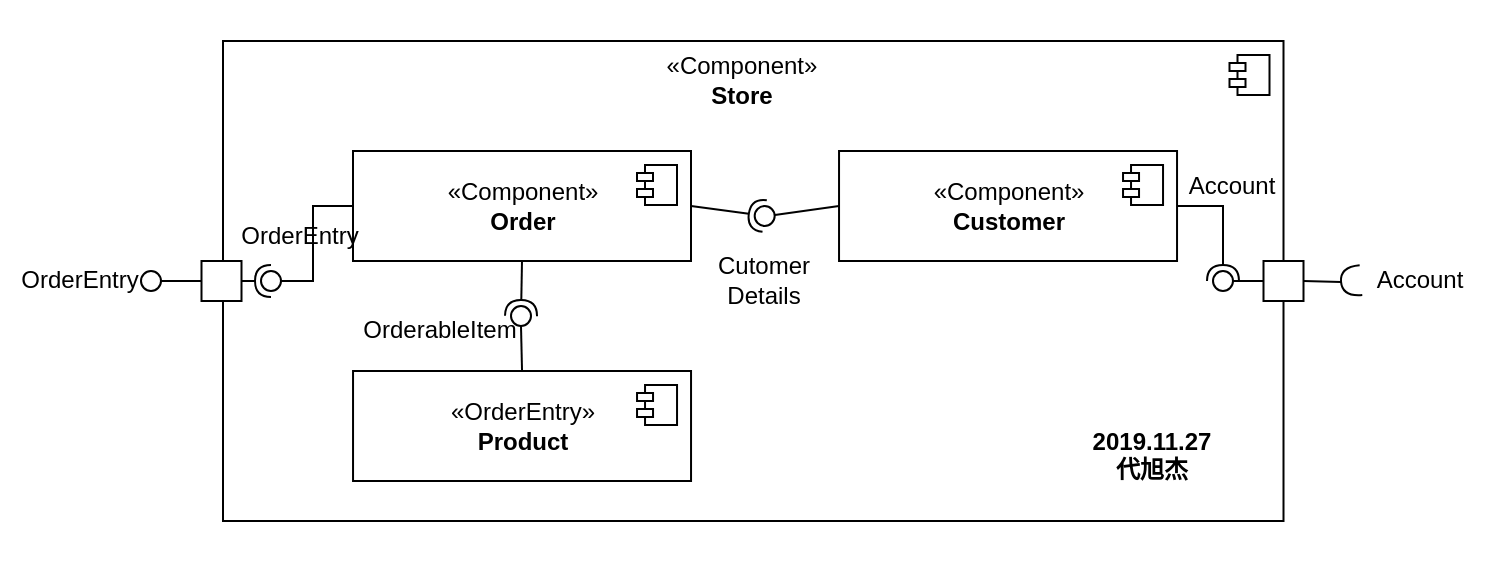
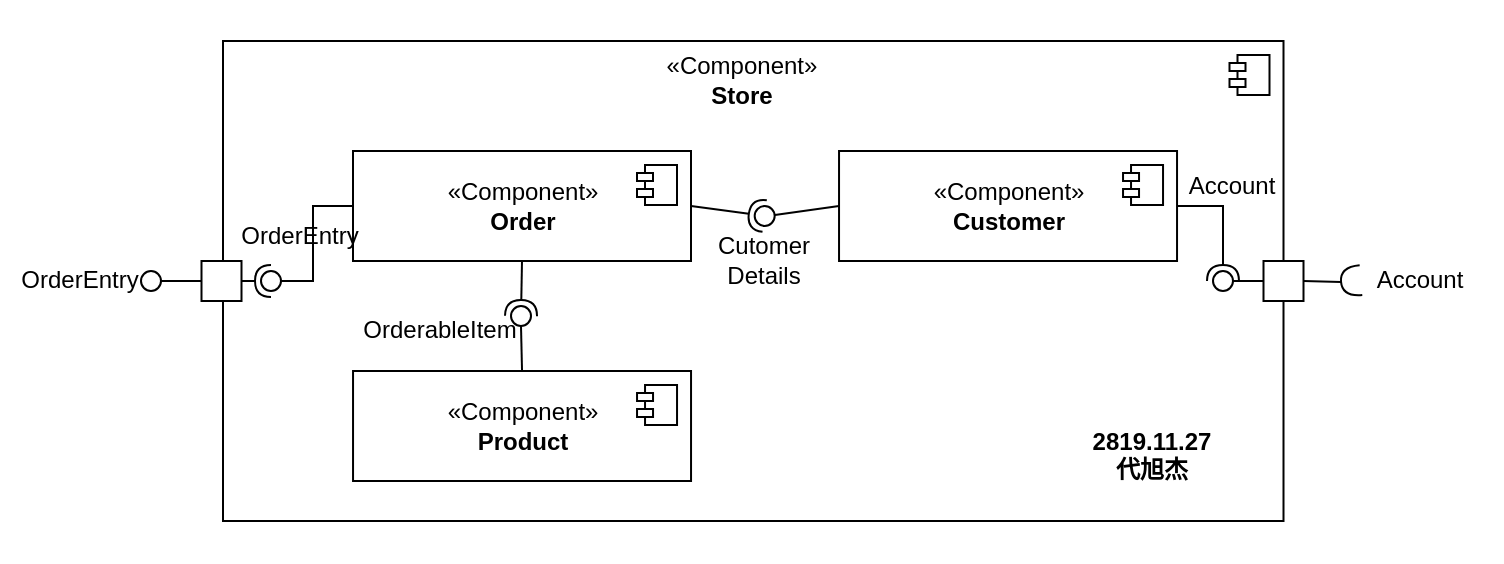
node "Cutomer Details": moved (765, 281) -> (765, 261)
node "«OrderEntry» Product": label "«OrderEntry» Product" -> "«Component» Product"
node "2019.11.27 代旭杰": label "2019.11.27 代旭杰" -> "2819.11.27 代旭杰"
